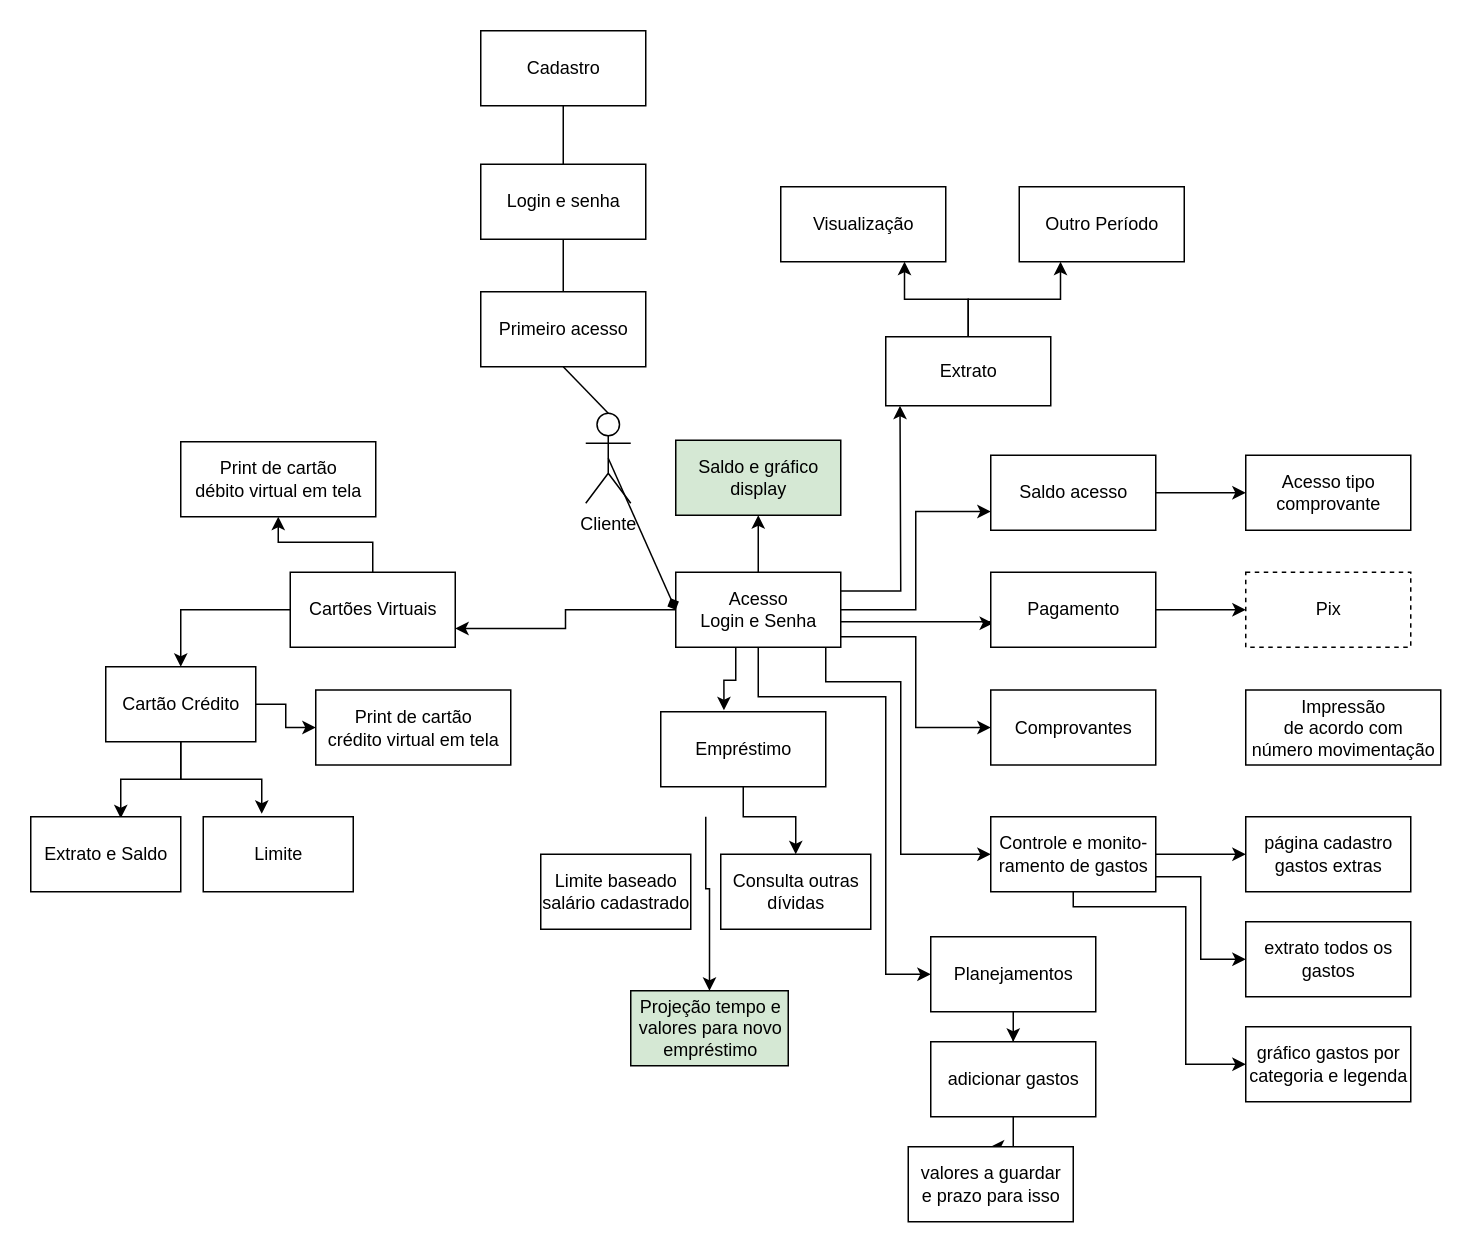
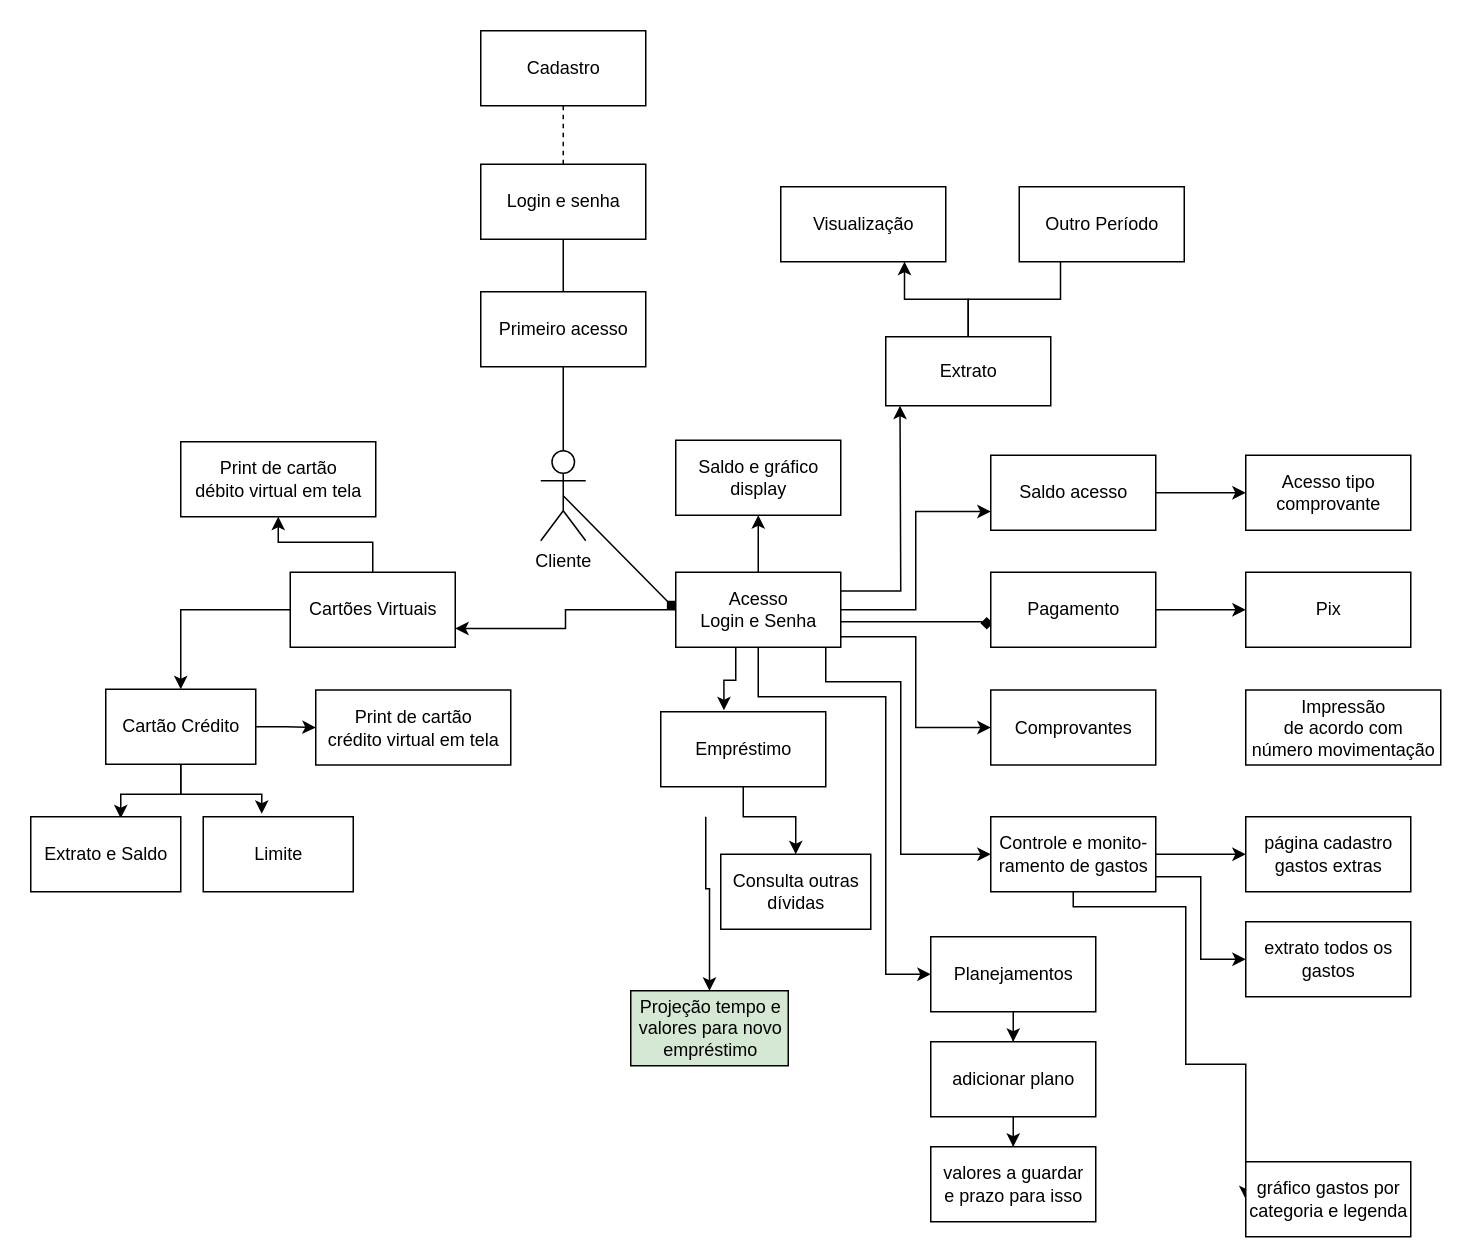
edge "Cadastro" -- "Login e senha": style solid -> dashed
edge "Extrato" -> "Outro Período": arrowhead classic -> none
node "Cliente": moved (608, 458) -> (563, 496)
node "Saldo e gráfico display": fillcolor #d5e8d4 -> #ffffff
node "Pix": style dashed -> solid
edge "Acesso Login e Senha" -> "Pagamento": arrowhead classic -> diamond
node "Cartão Crédito": moved (181, 704) -> (181, 727)
node "Limite baseado salário cadastrado": removed
node "gráfico gastos por categoria e legenda": moved (1328, 1064) -> (1328, 1199)
node "adicionar gastos": label "adicionar gastos" -> "adicionar plano"
node "valores a guardar e prazo para isso": moved (991, 1184) -> (1013, 1184)
